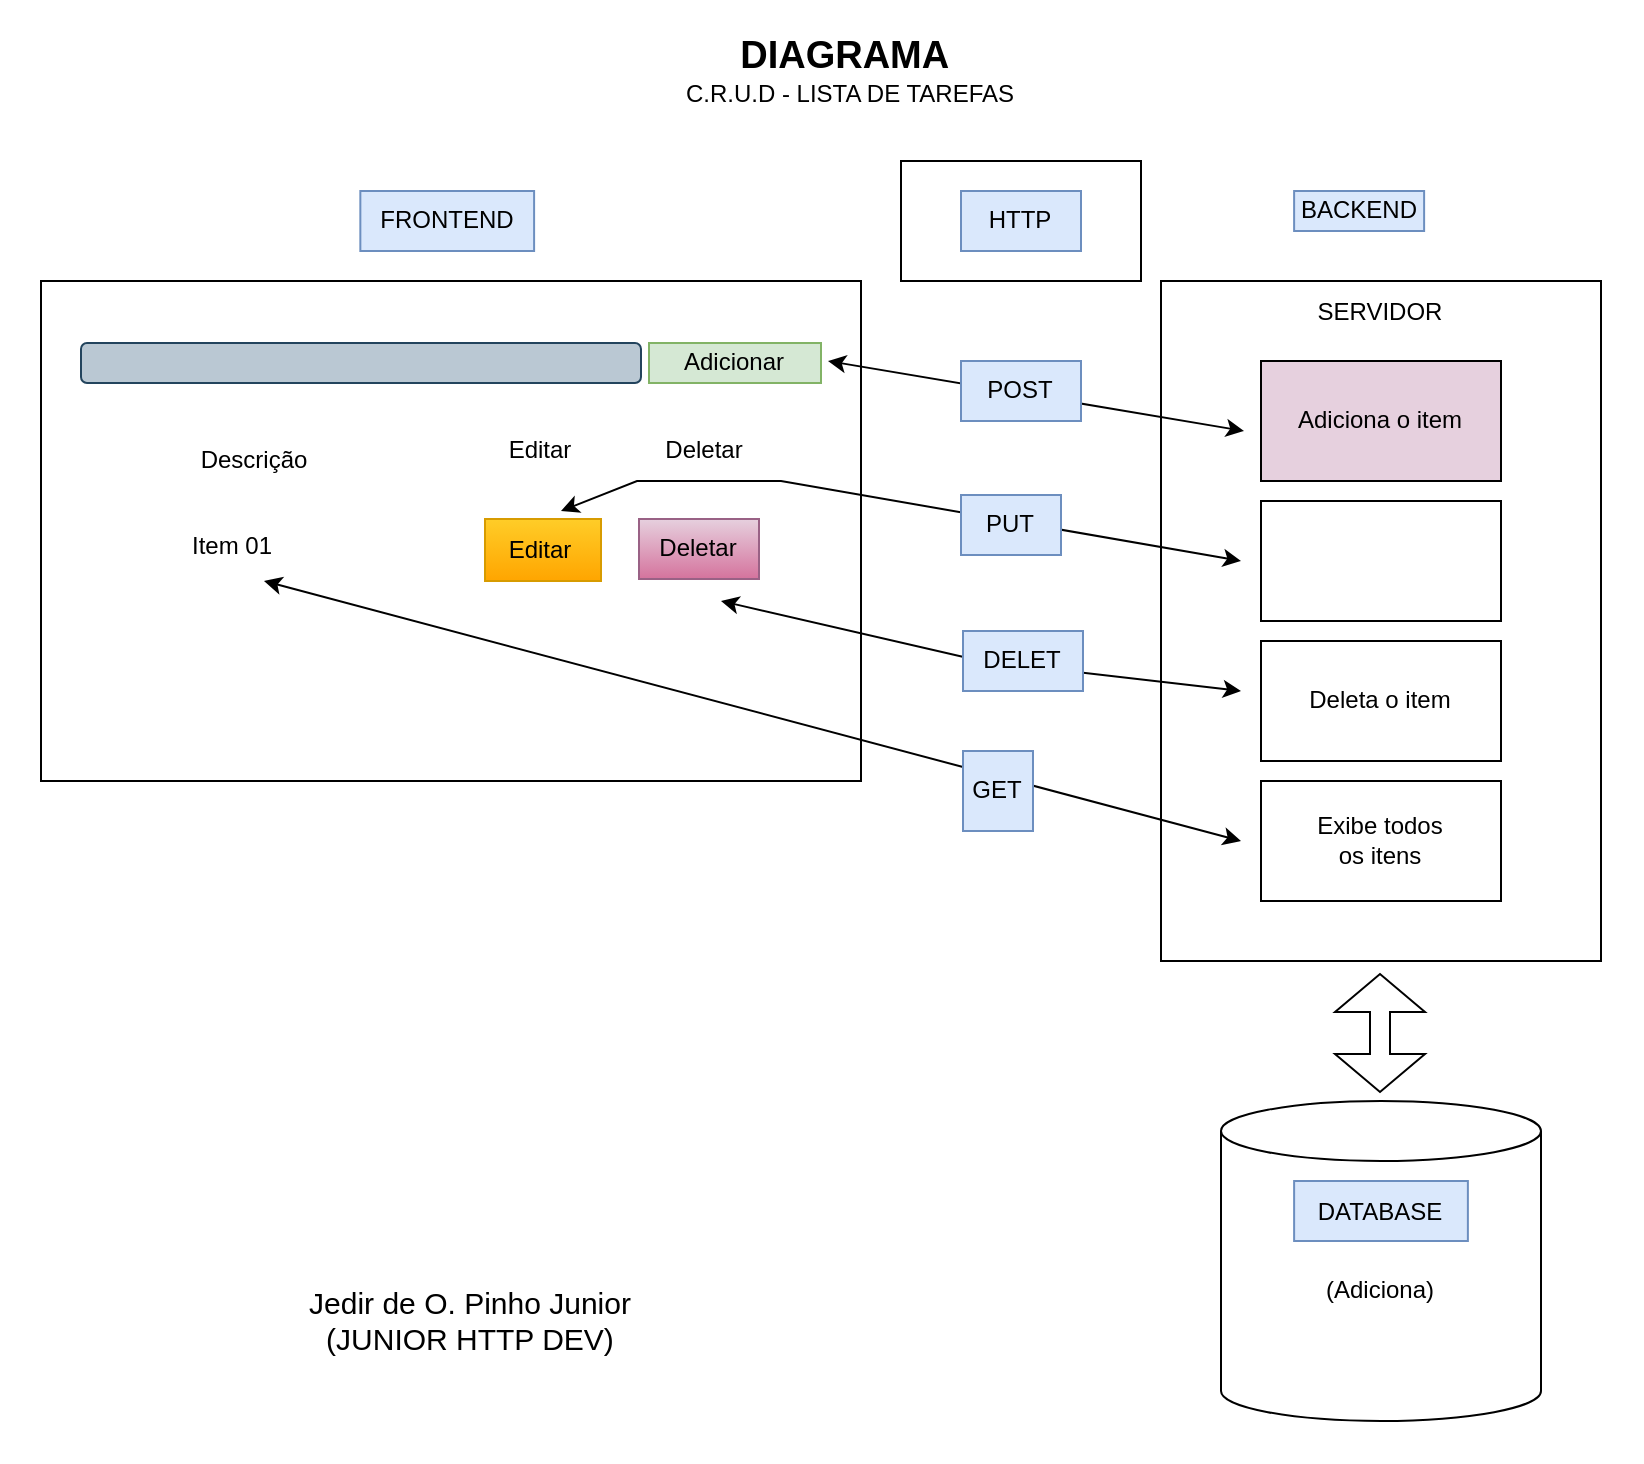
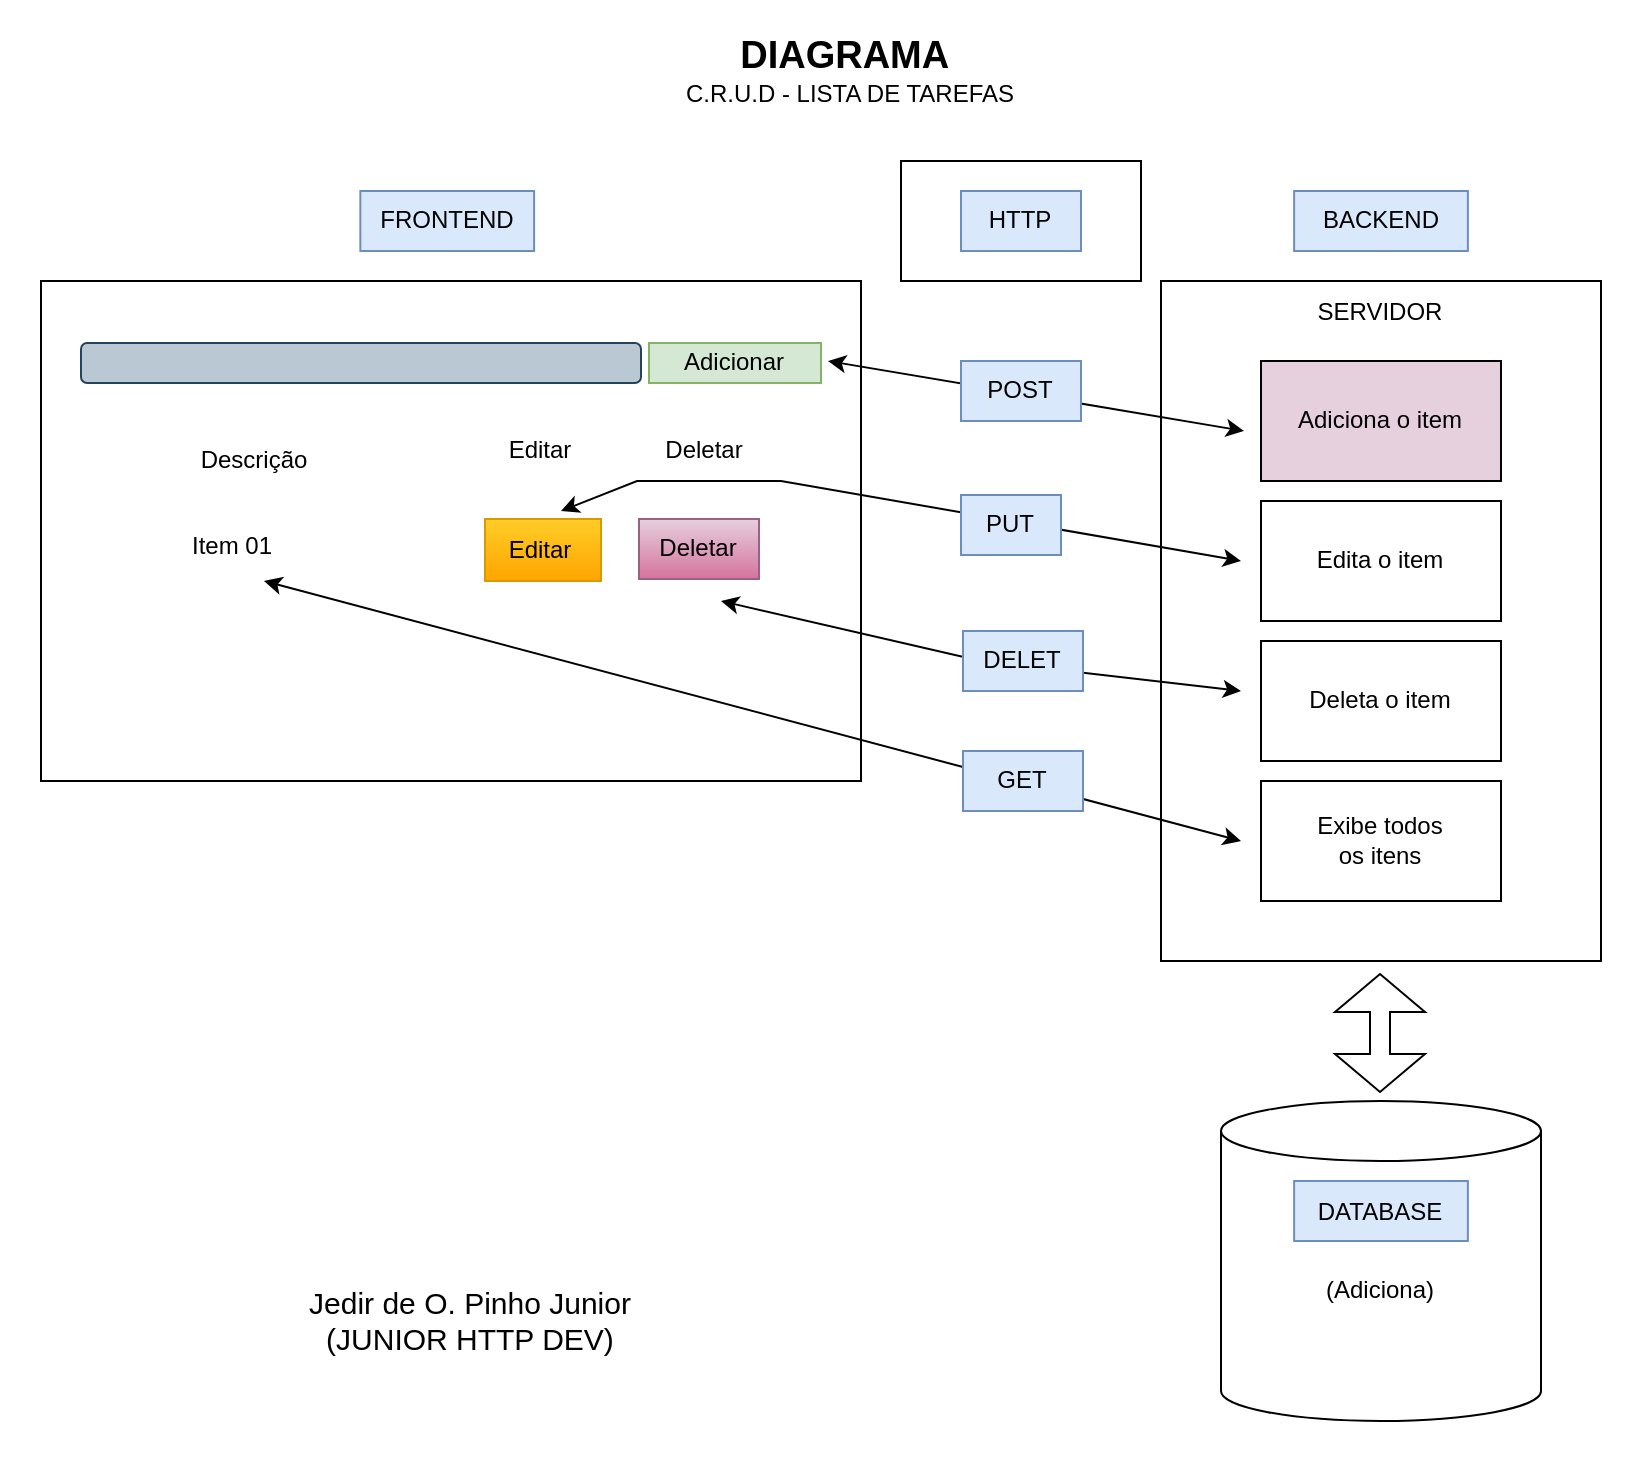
node "BACKEND": size 130x40 -> 174x60
node "Edita o item": added
node "GET": size 70x80 -> 120x60
